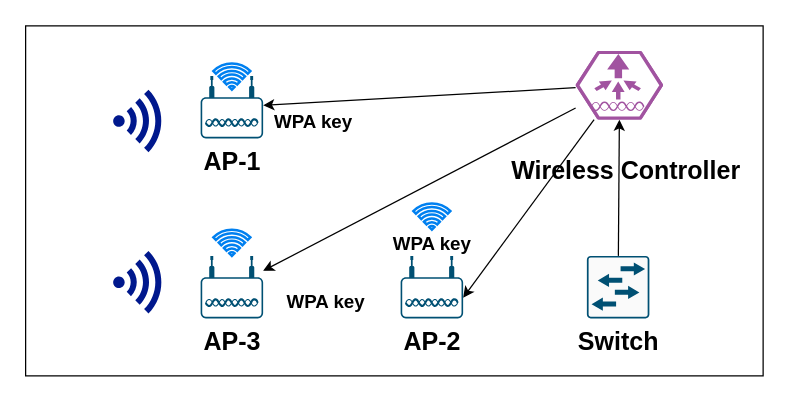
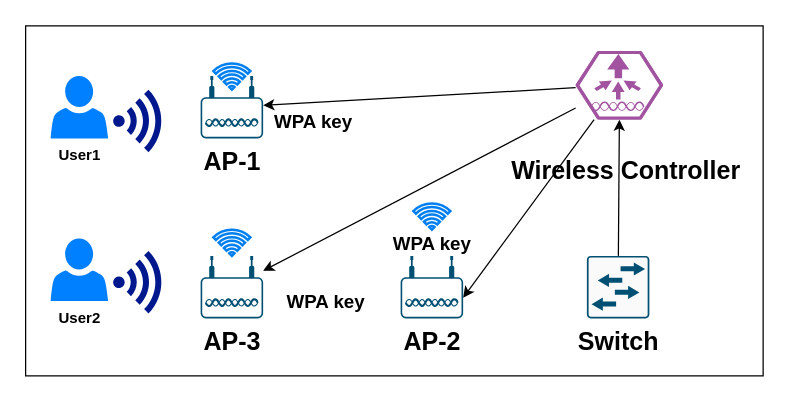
node "User1": added
node "User2": added
